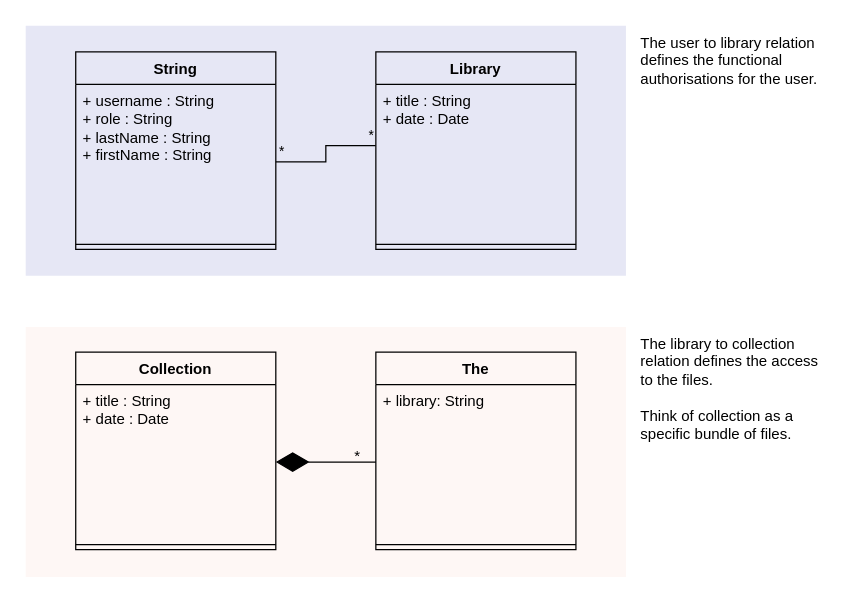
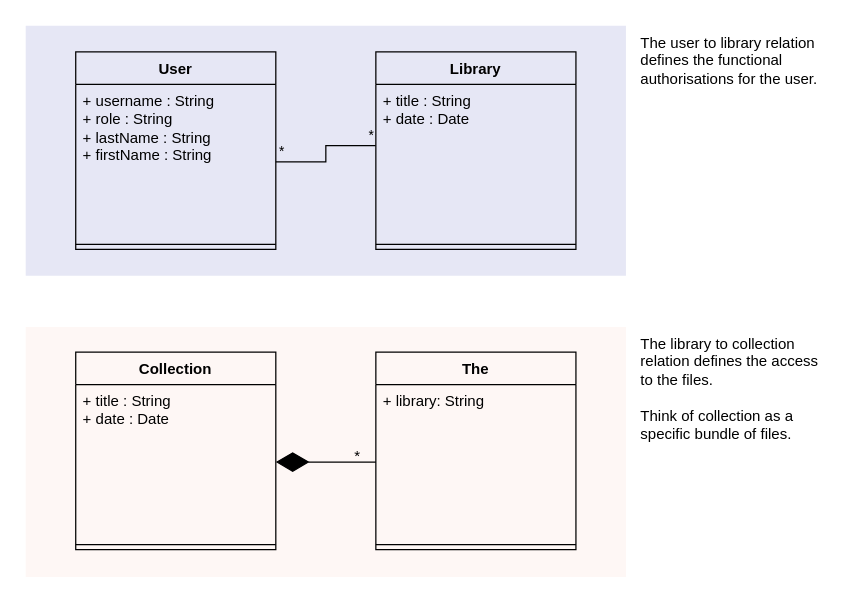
node "String": label "String" -> "User"
